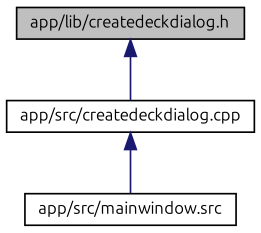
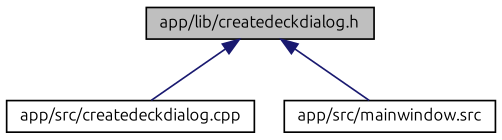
edge "app/src/mainwindow.src" -> "app/src/createdeckdialog.cpp": now "app/src/mainwindow.src" -> "app/lib/createdeckdialog.h"
